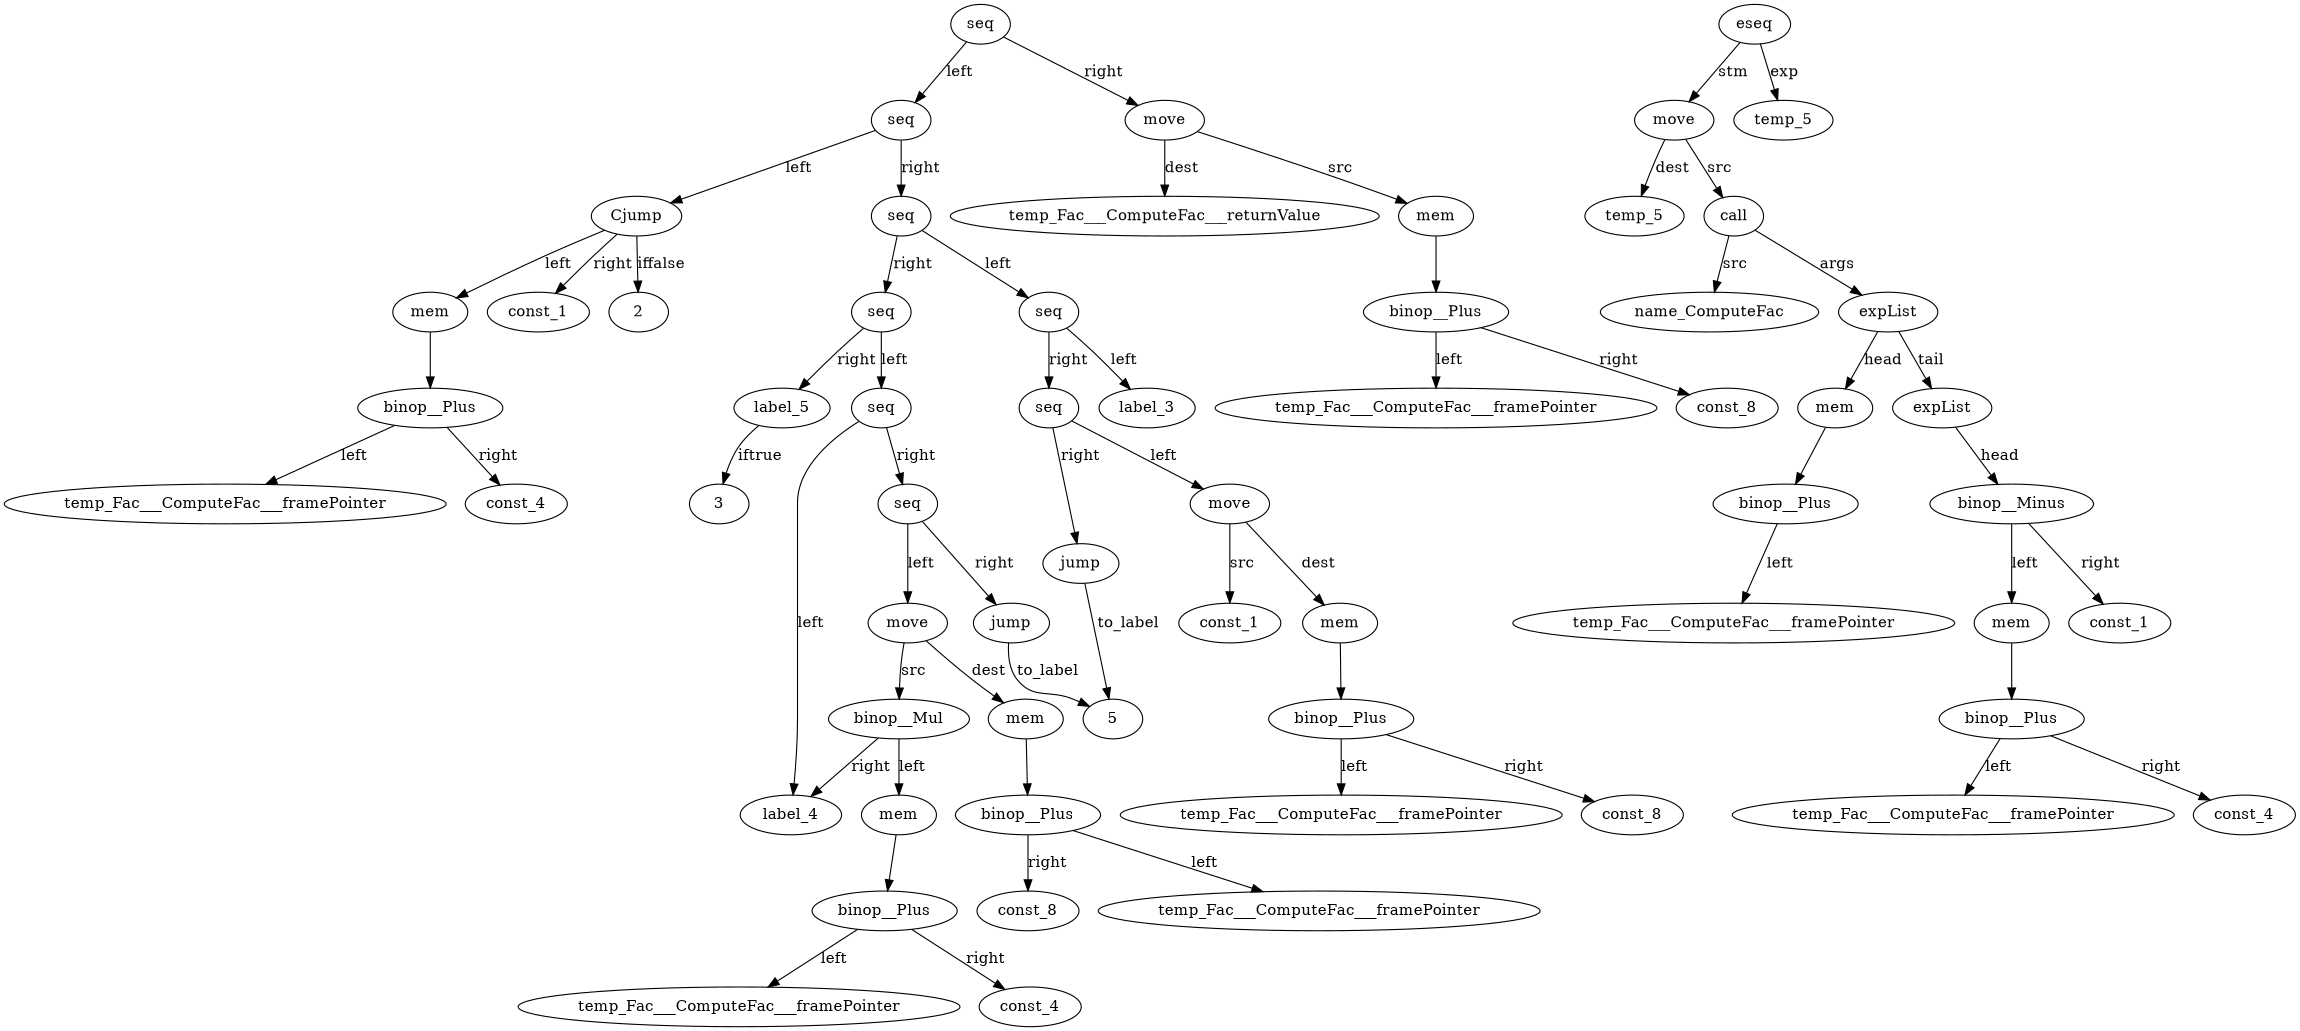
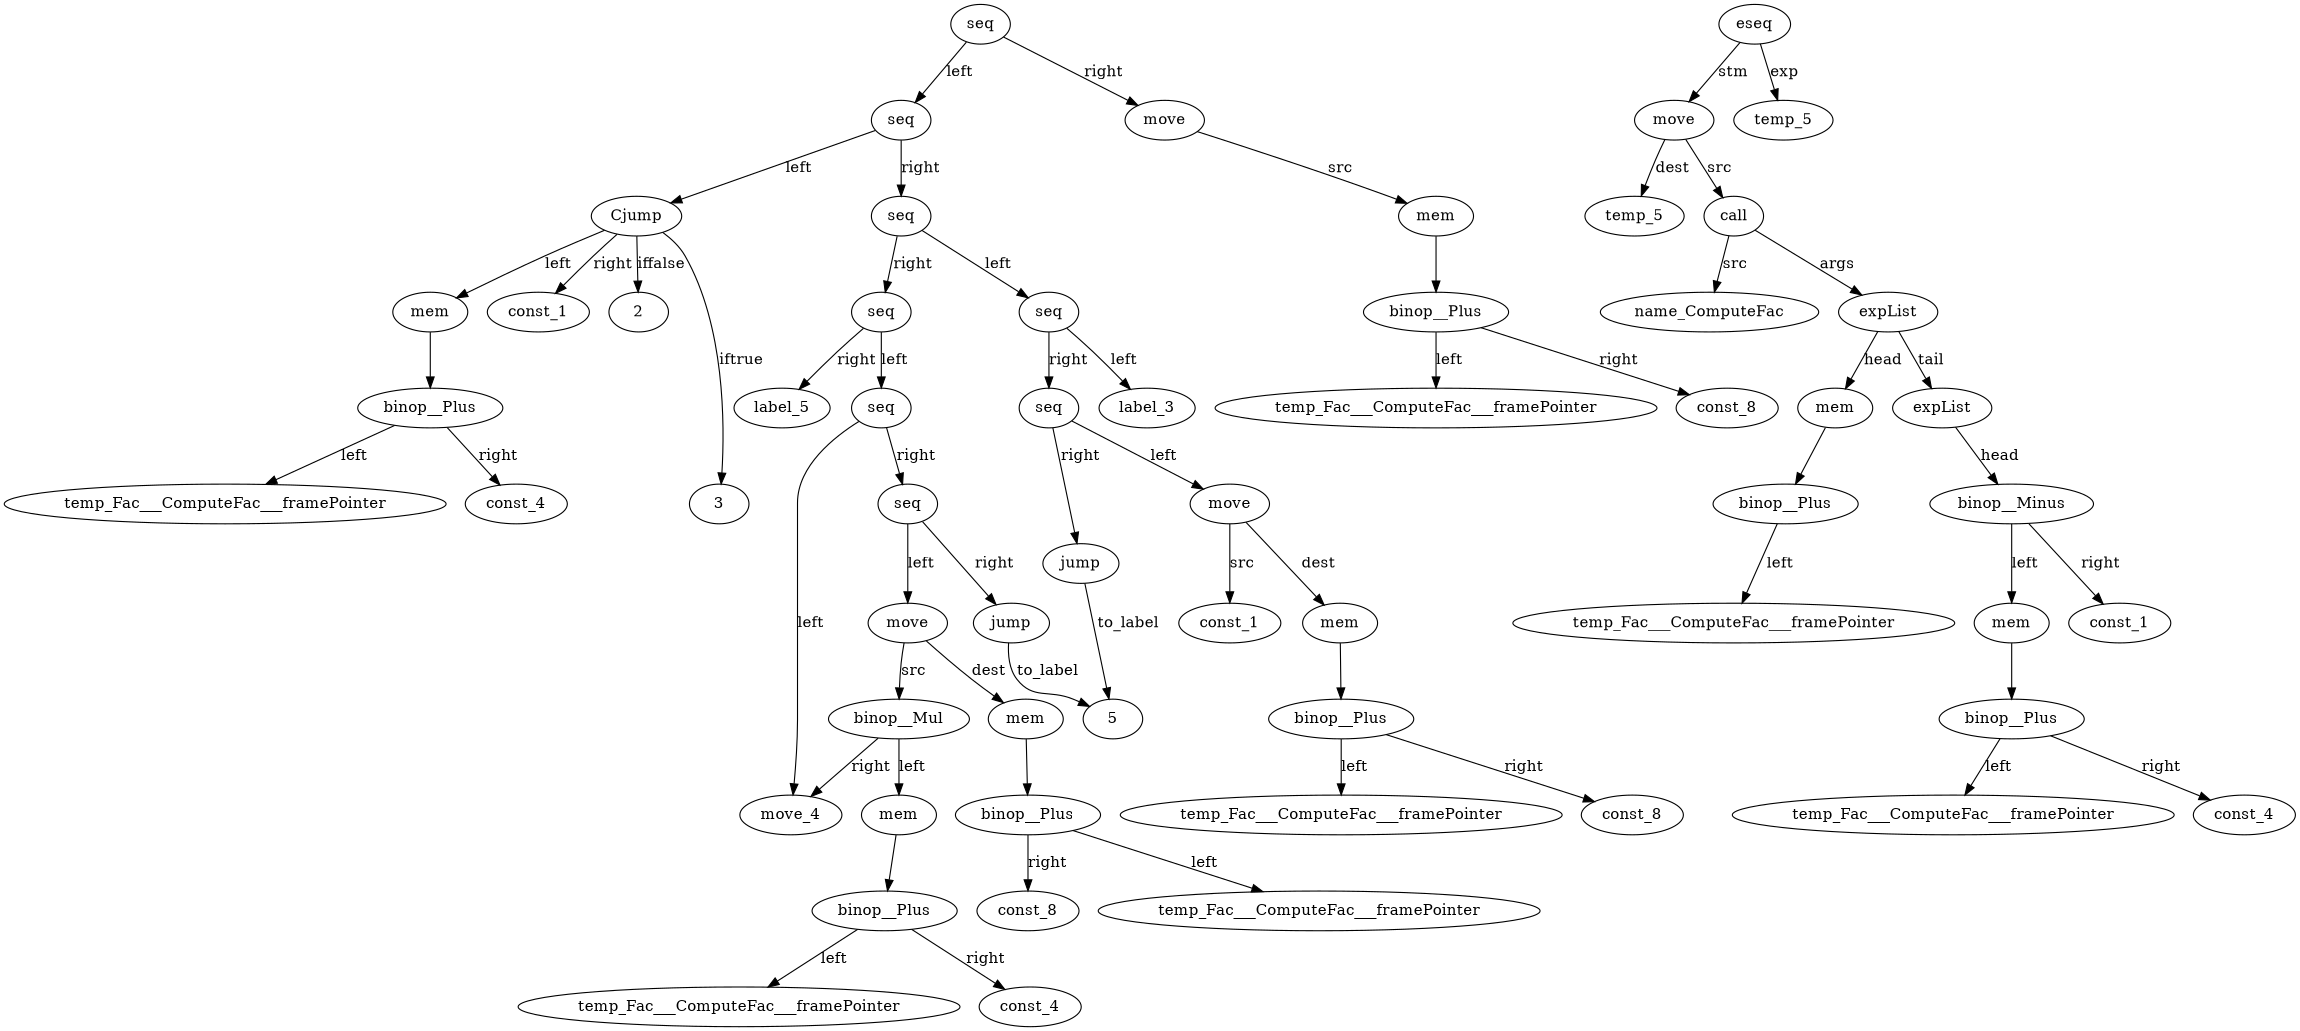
node "temp_Fac___ComputeFac___returnValue": removed
edge "label_5" -> "3": now "Cjump" -> "3"
node "label_4": label "label_4" -> "move_4"
